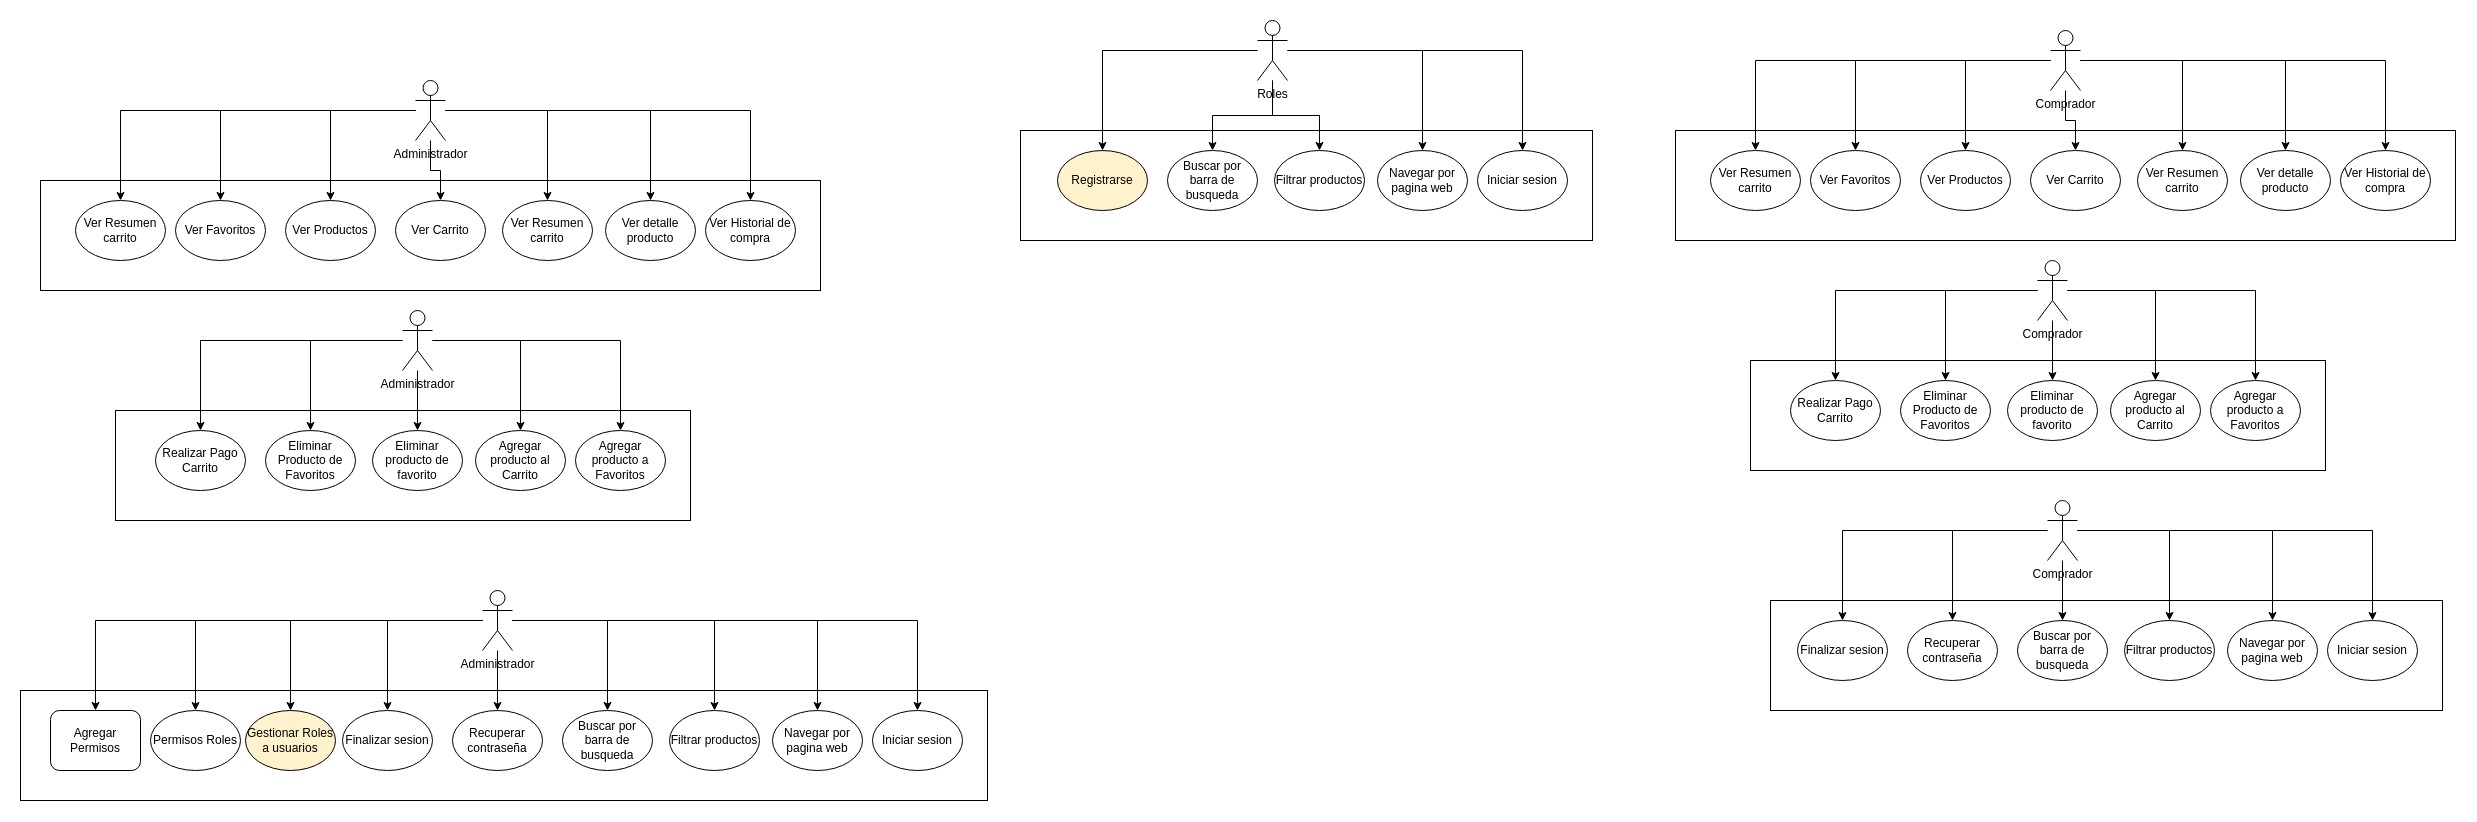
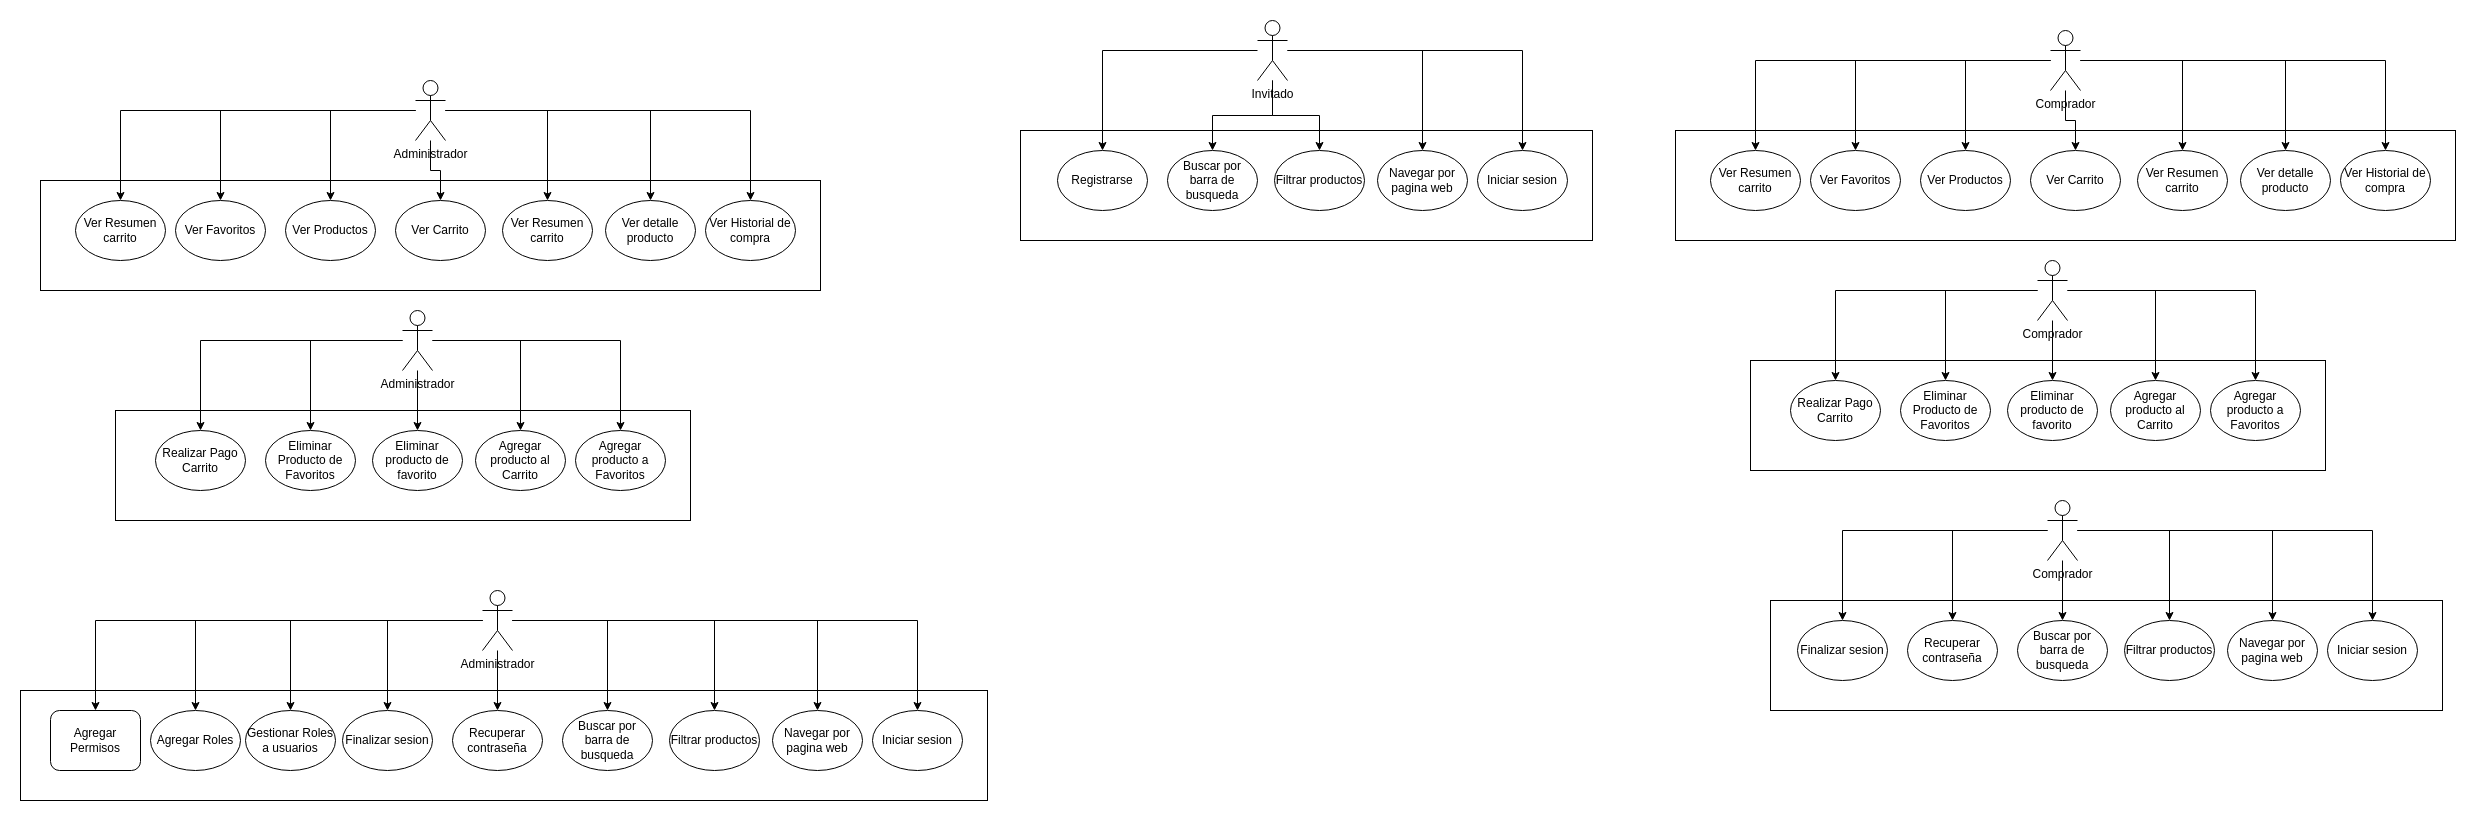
node "Roles": label "Roles" -> "Invitado"
node "Registrarse": fillcolor #fff2cc -> #ffffff
node "Permisos Roles": label "Permisos Roles" -> "Agregar Roles"
node "Gestionar Roles a usuarios": fillcolor #fff2cc -> #ffffff
